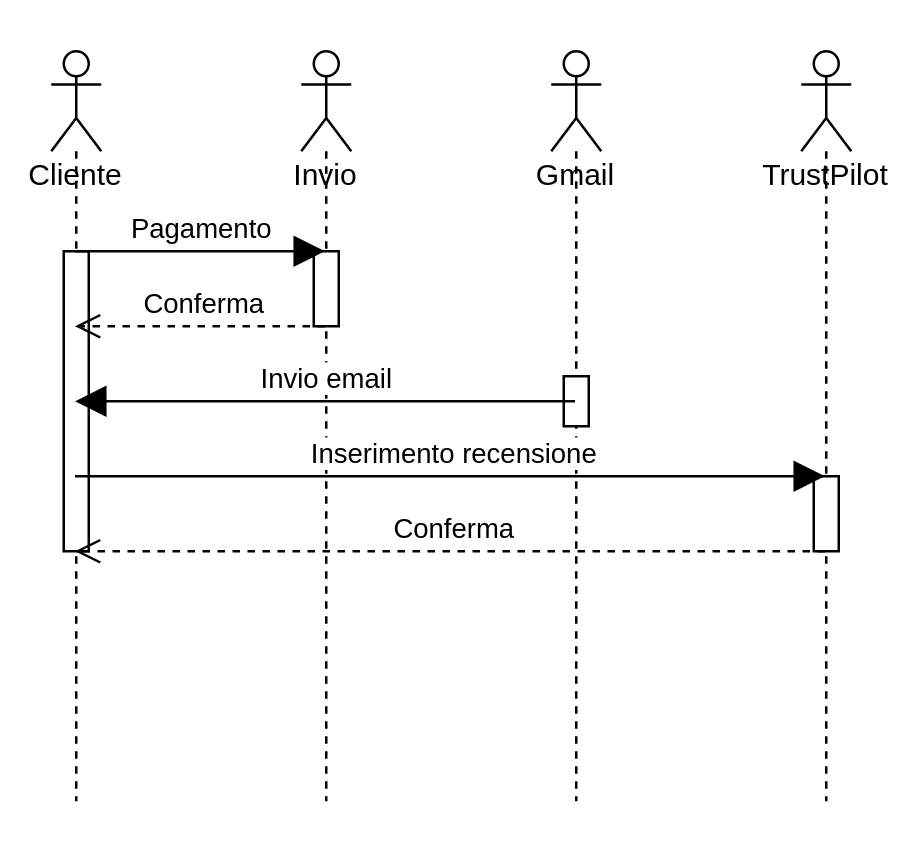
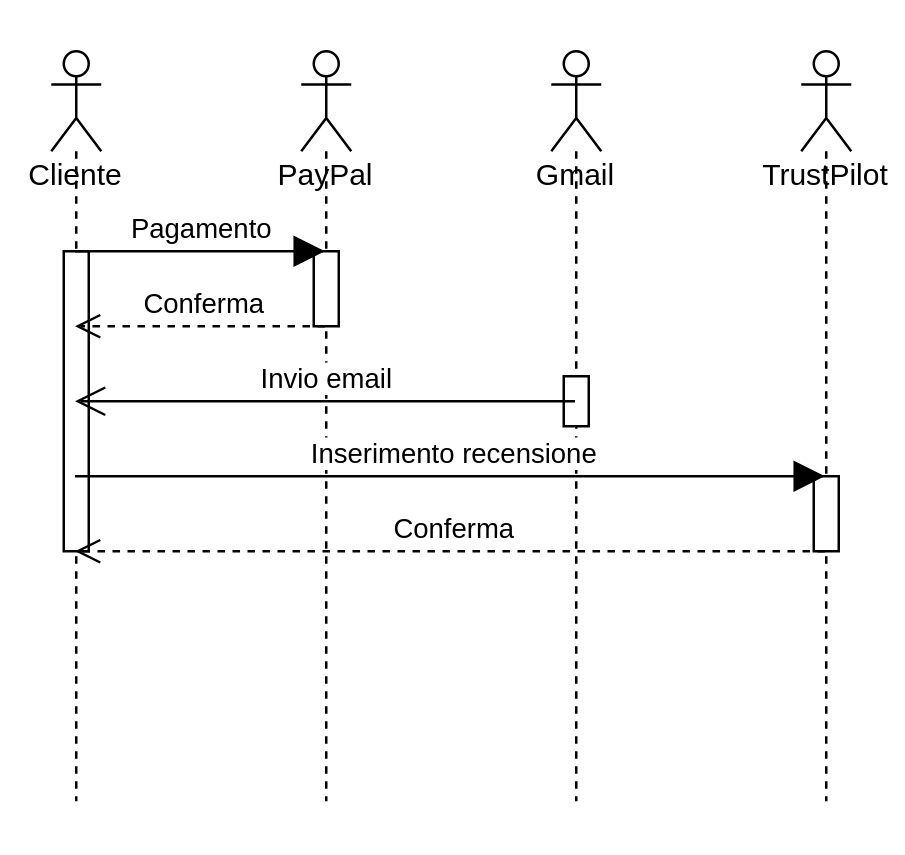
node "Invio": label "Invio" -> "PayPal"
edge "Gmail" -> "Cliente": arrowhead block -> open
